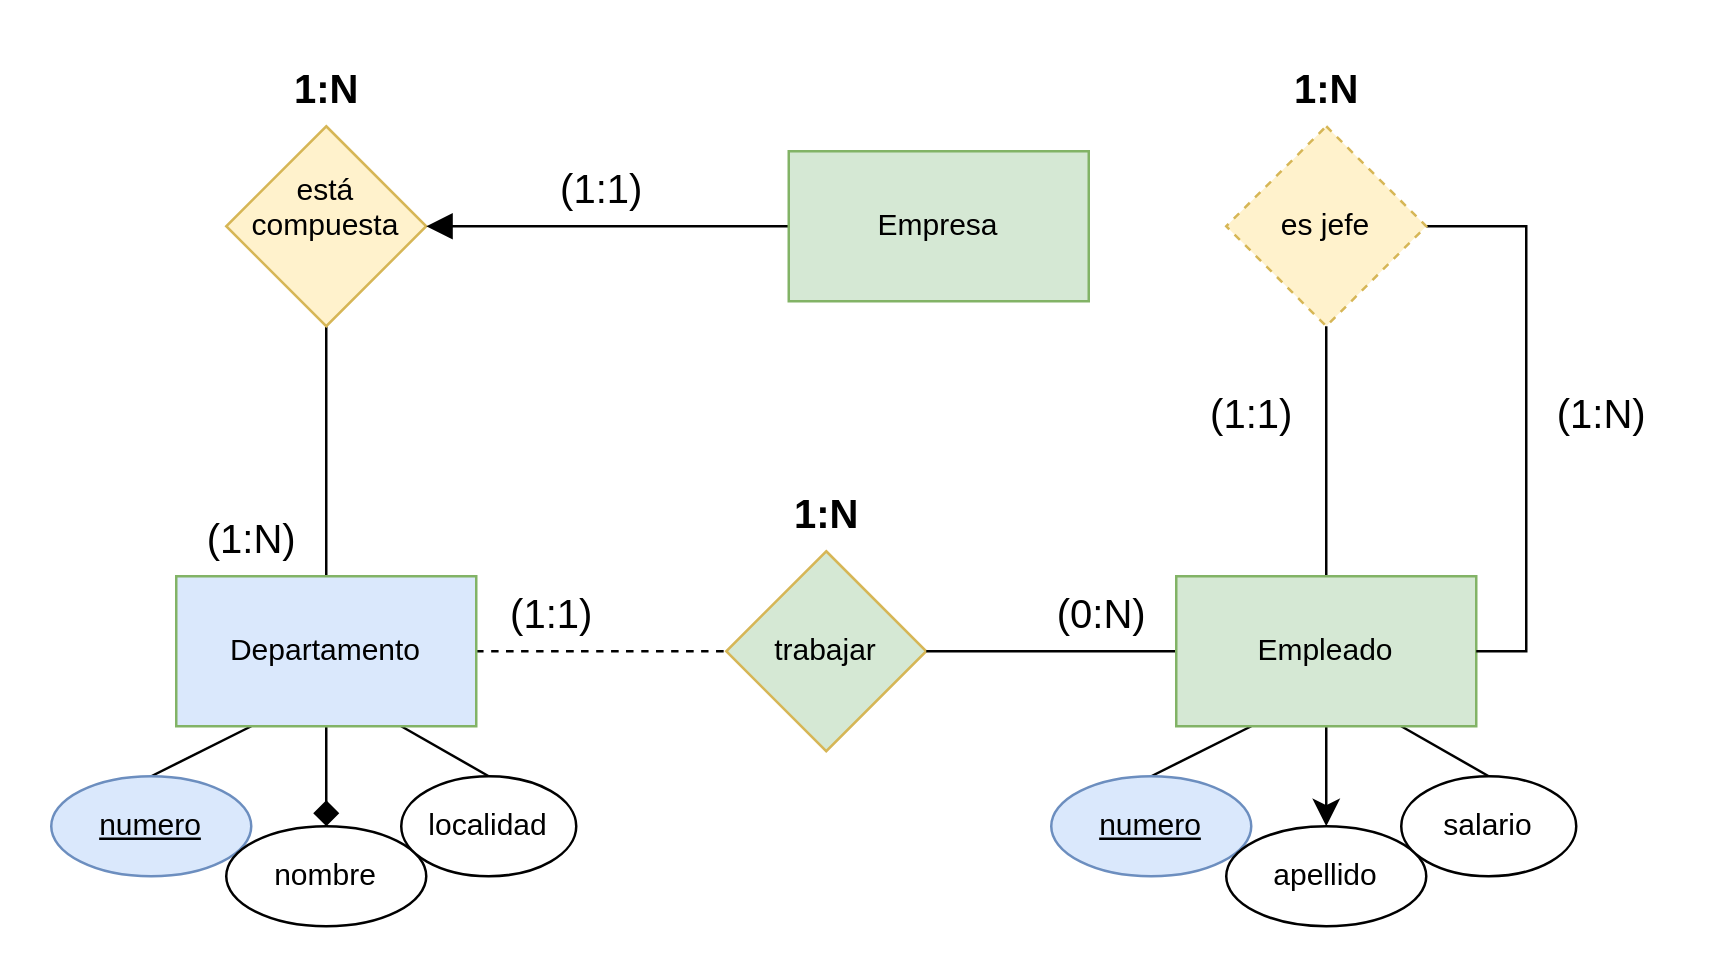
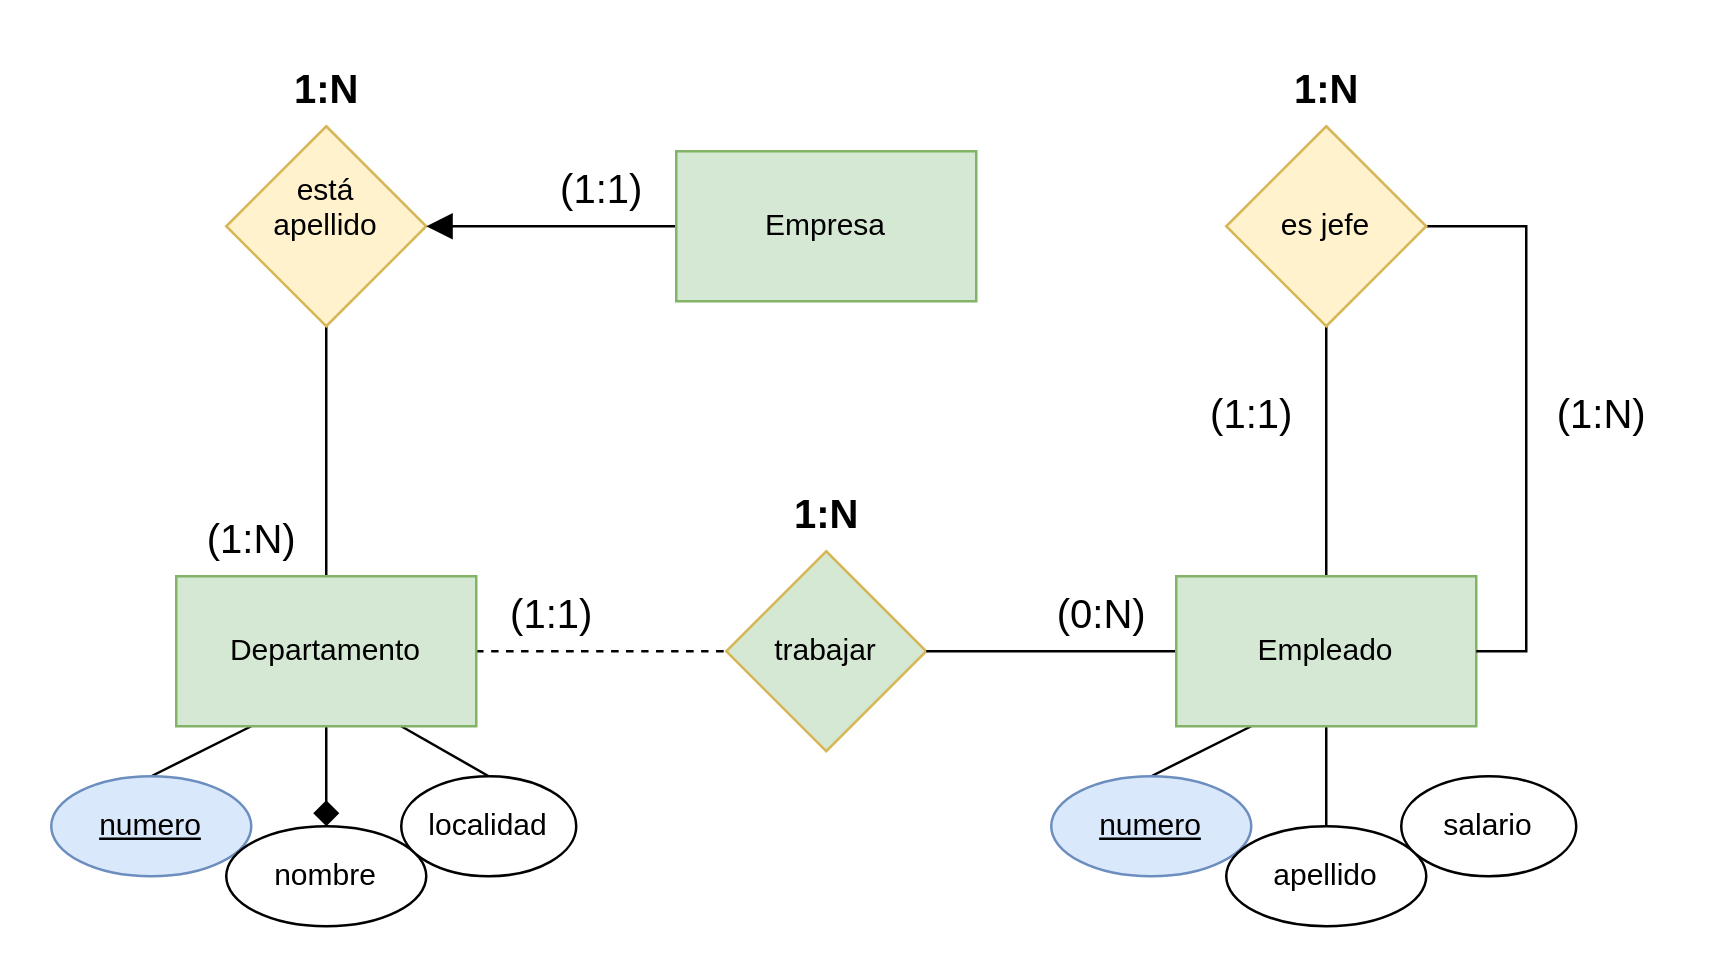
node "está compuesta": label "está compuesta" -> "está apellido"
node "Empresa": moved (939, 226) -> (826, 226)
node "es jefe": style dashed -> solid
node "Departamento": fillcolor #dae8fc -> #d5e8d4
edge "Empleado" -- "salario": removed
edge "Empleado" -> "apellido": arrowhead classic -> none
